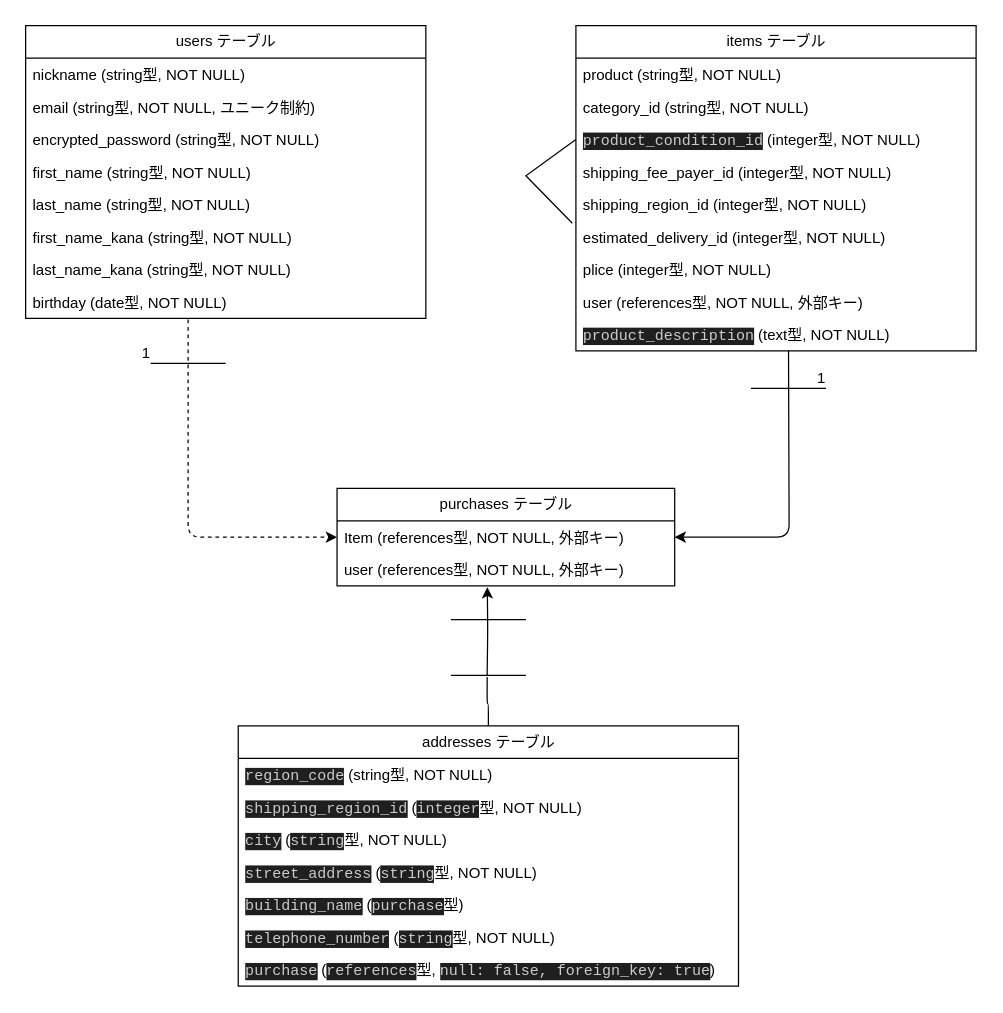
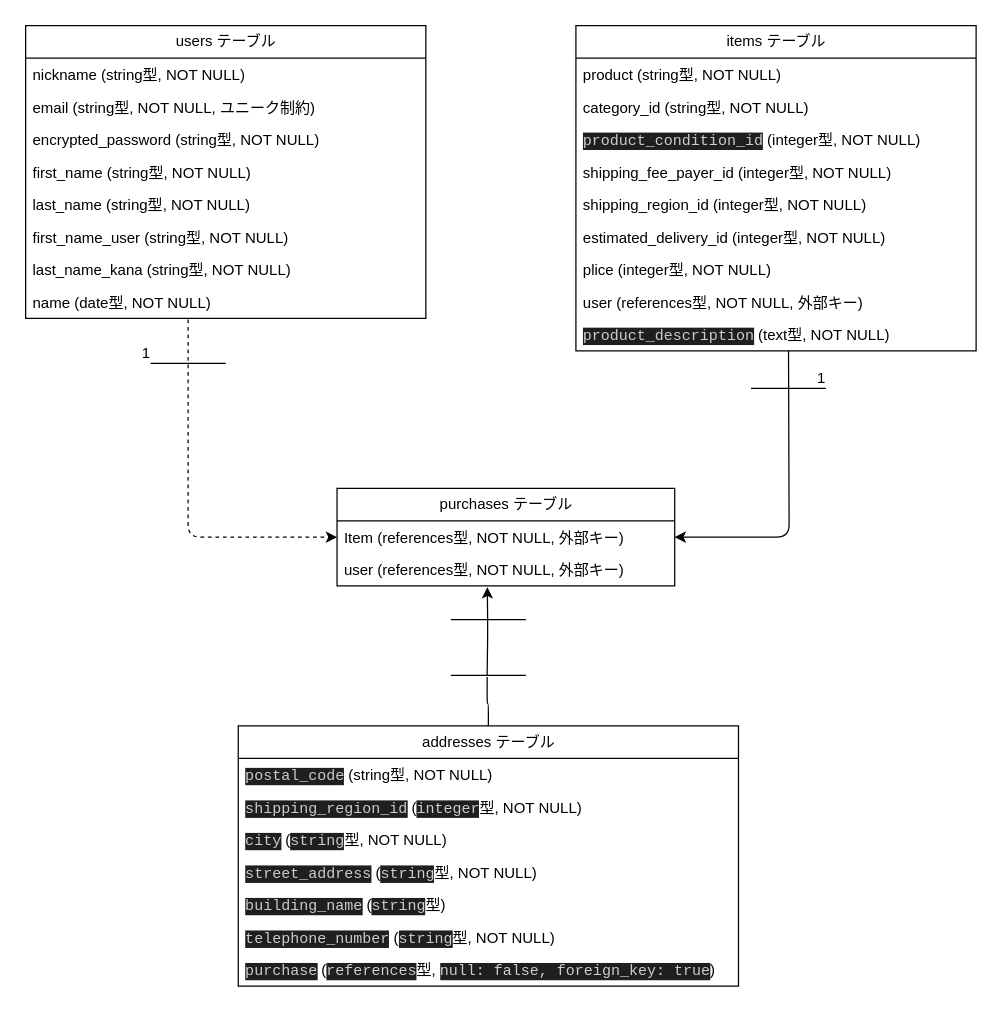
edge "product_condition_id (integer型, NOT NULL)" -- "estimated_delivery_id (integer型, NOT NULL)": removed
node "first_name_kana (string型, NOT NULL)": label "first_name_kana (string型, NOT NULL)" -> "first_name_user (string型, NOT NULL)"
node "birthday (date型, NOT NULL)": label "birthday (date型, NOT NULL)" -> "name (date型, NOT NULL)"
node "region_code (string型, NOT NULL)": label "region_code (string型, NOT NULL)" -> "postal_code (string型, NOT NULL)"
node "building_name (purchase型)": label "building_name (purchase型)" -> "building_name (string型)"
